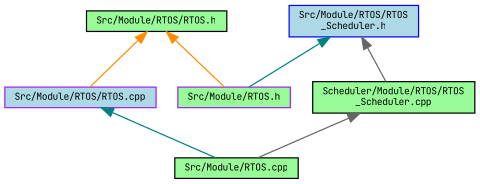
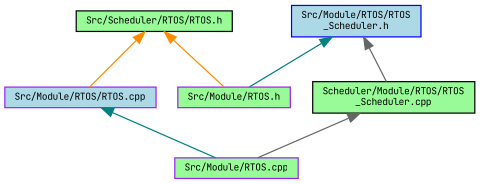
node "Src/Module/RTOS/RTOS.h": label "Src/Module/RTOS/RTOS.h" -> "Src/Scheduler/RTOS/RTOS.h"
node "Src/Module/RTOS.cpp": color black -> purple
